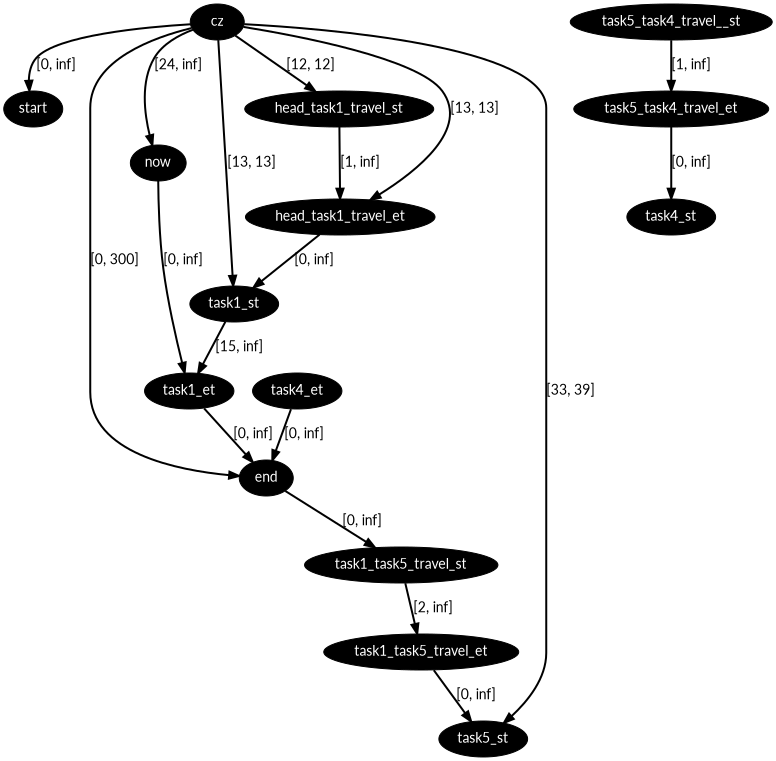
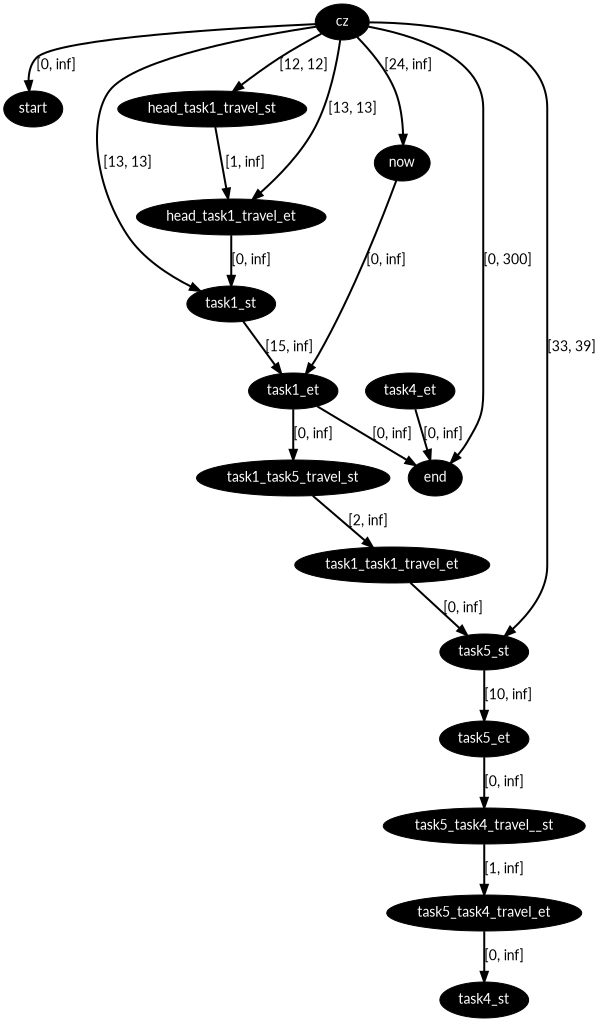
edge "end" -> "task1_task5_travel_st": now "task1_et" -> "task1_task5_travel_st"
node "task1_task5_travel_et": label "task1_task5_travel_et" -> "task1_task1_travel_et"
node "task5_et": added
